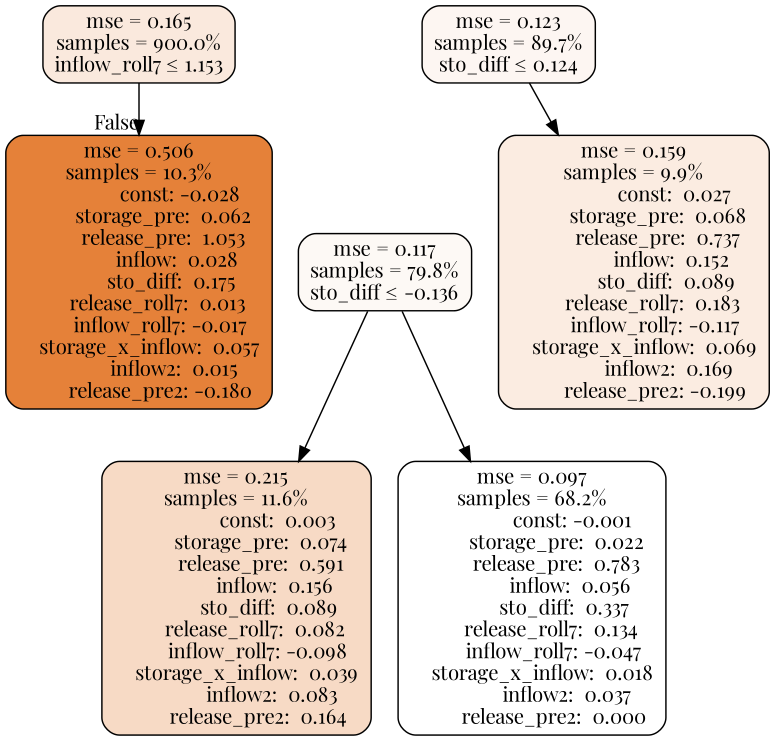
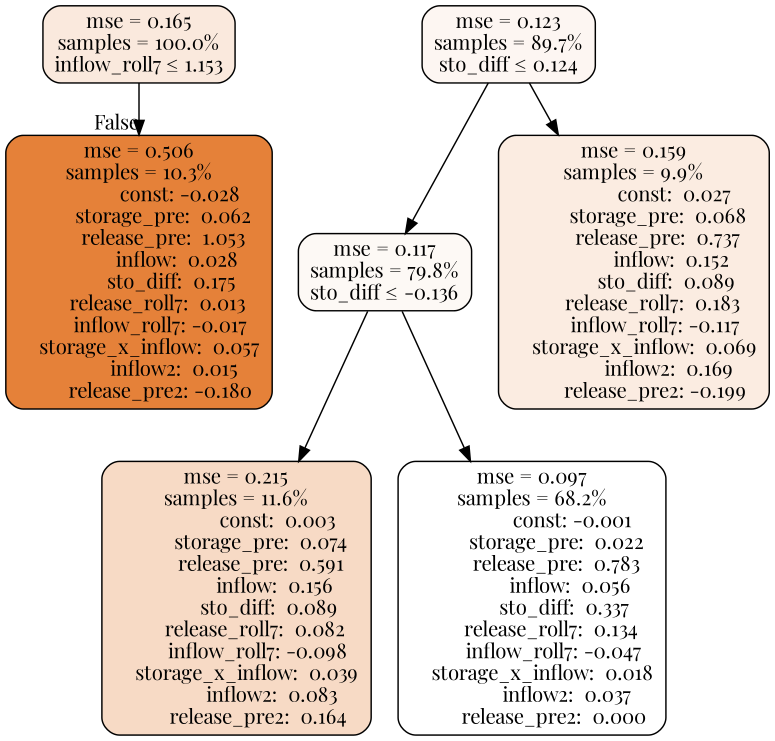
node "mse = 0.165 samples = 900.0% inflow_roll7 ≤ 1.153": label "mse = 0.165 samples = 900.0% inflow_roll7 ≤ 1.153" -> "mse = 0.165 samples = 100.0% inflow_roll7 ≤ 1.153"
edge "mse = 0.123 samples = 89.7% sto_diff ≤ 0.124" -> "mse = 0.117 samples = 79.8% sto_diff ≤ -0.136": added
